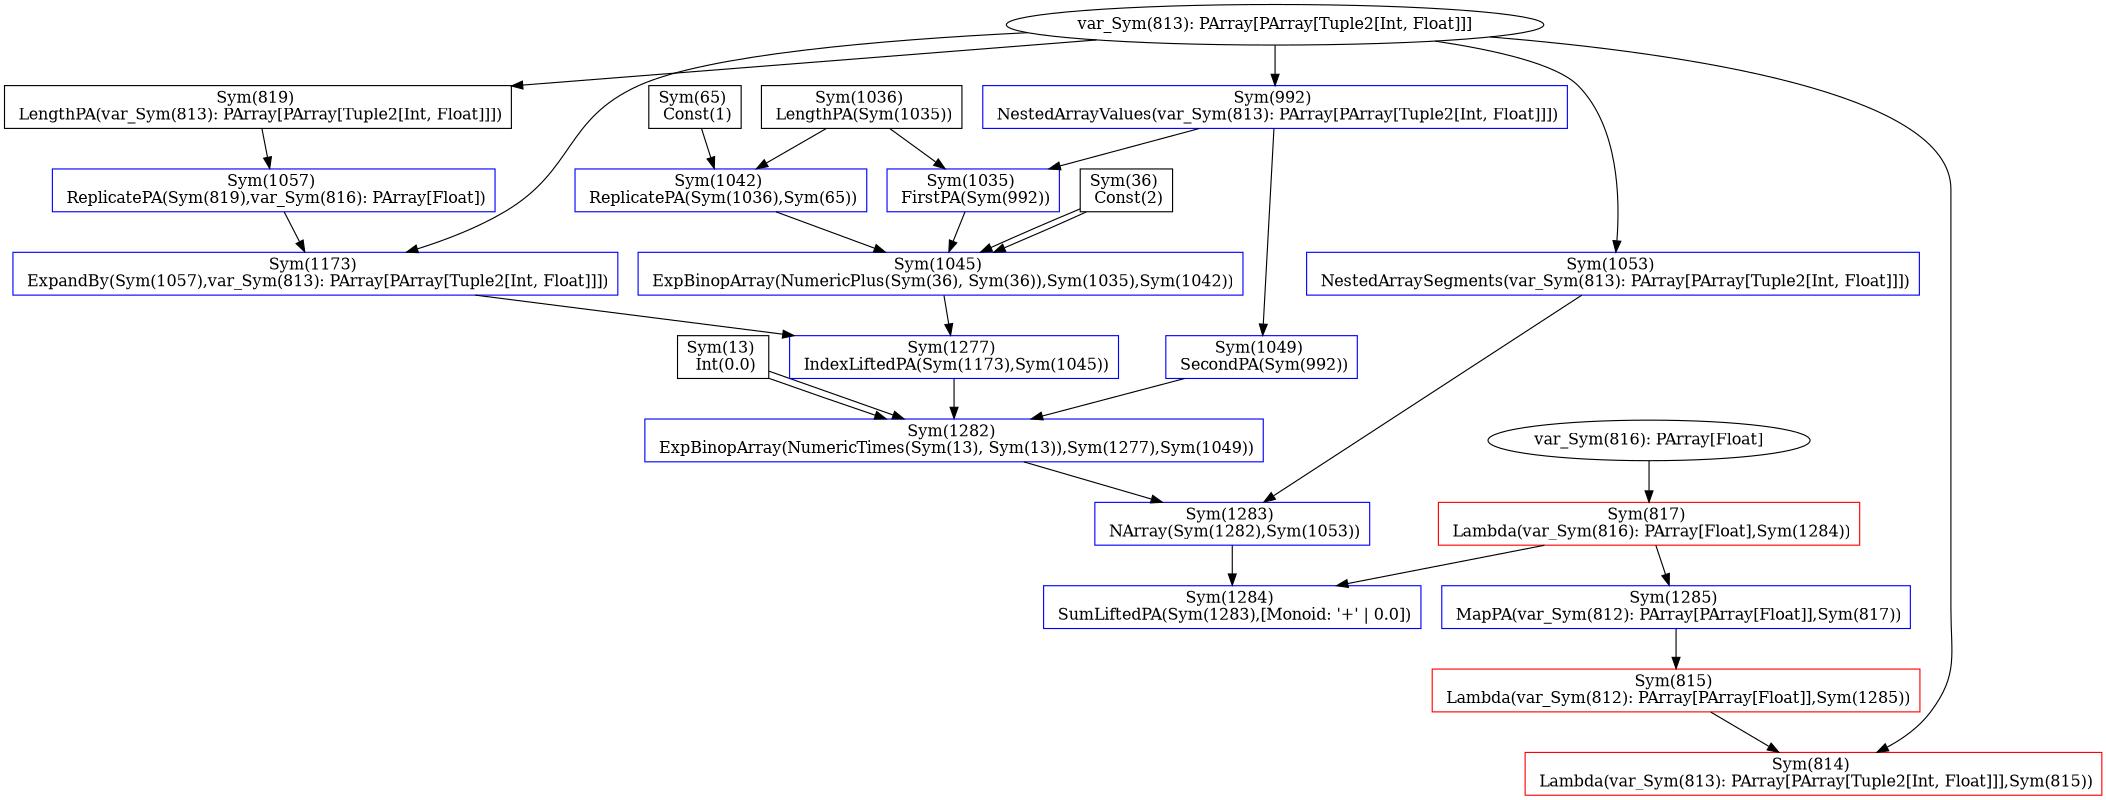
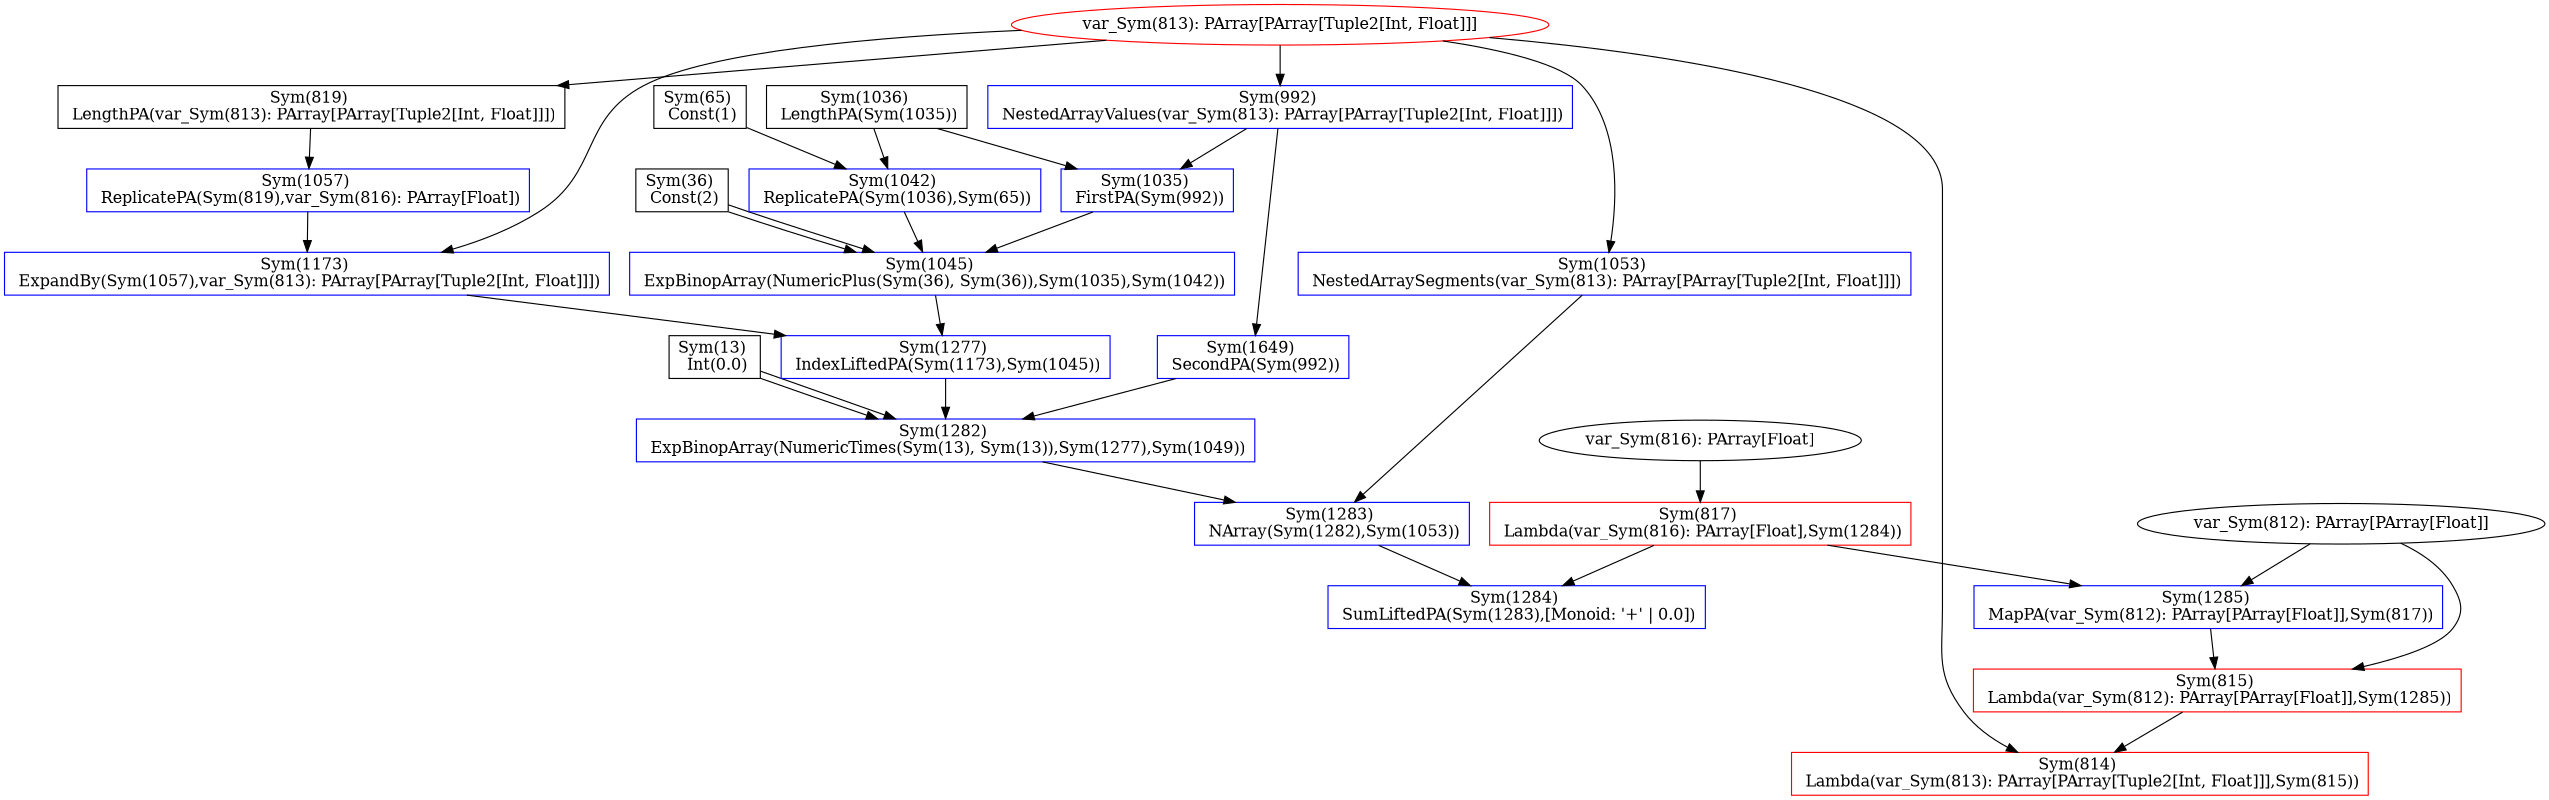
node "var_Sym(813): PArray[PArray[Tuple2[Int, Float]]]": color black -> red
node "Sym(1049) SecondPA(Sym(992))": label "Sym(1049) SecondPA(Sym(992))" -> "Sym(1649) SecondPA(Sym(992))"
node "var_Sym(812): PArray[PArray[Float]]": added
